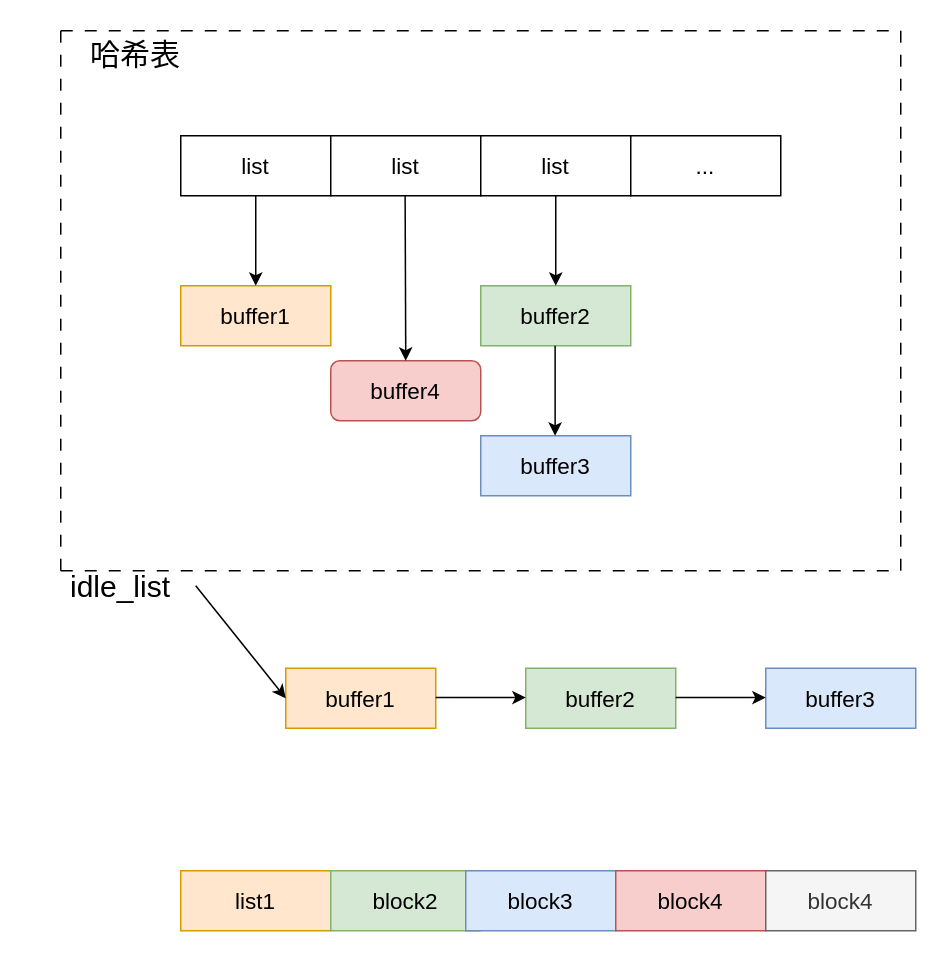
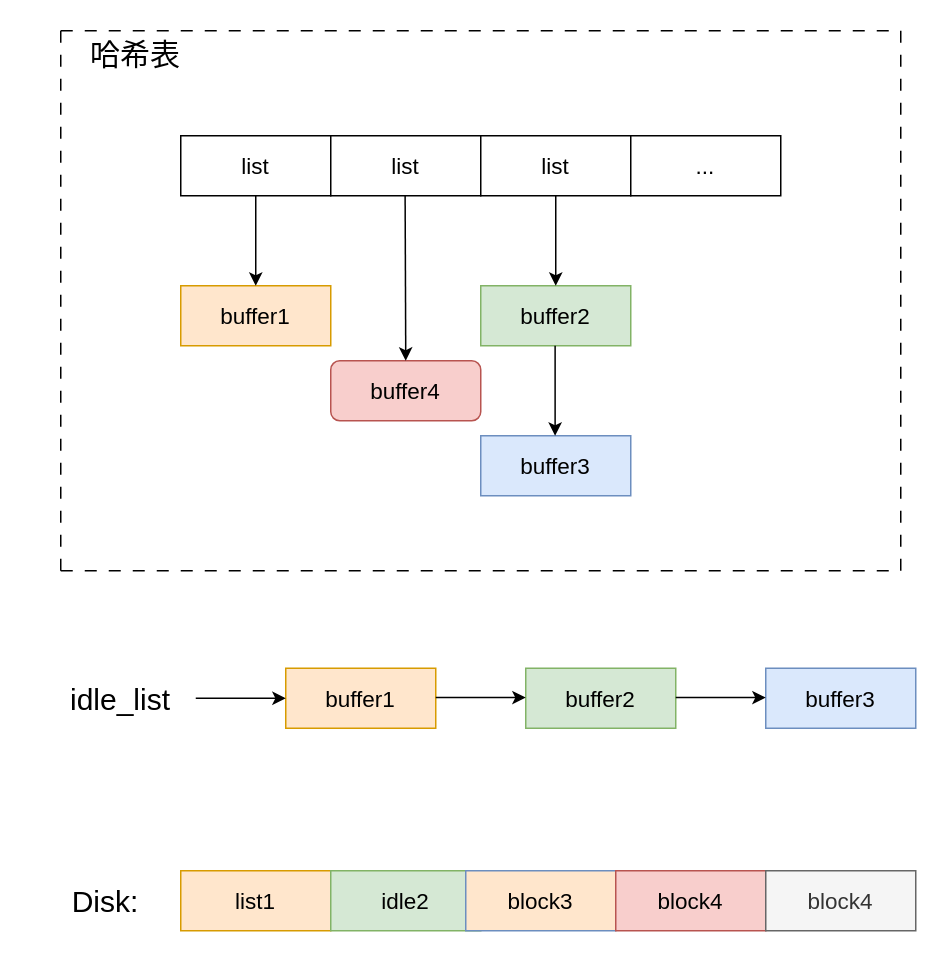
node "idle_list": moved (121, 586) -> (121, 698)
node "Disk:": added
node "block2": label "block2" -> "idle2"
node "block3": fillcolor #dae8fc -> #ffe6cc
